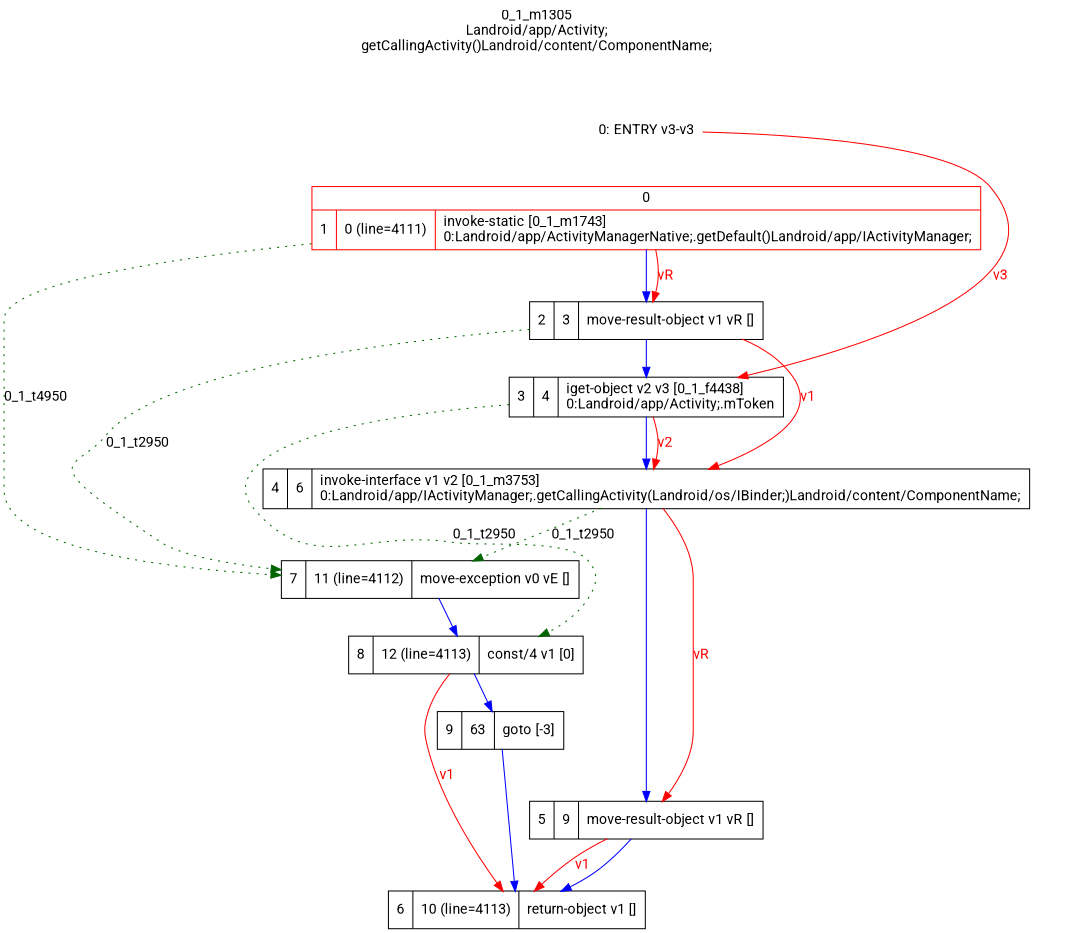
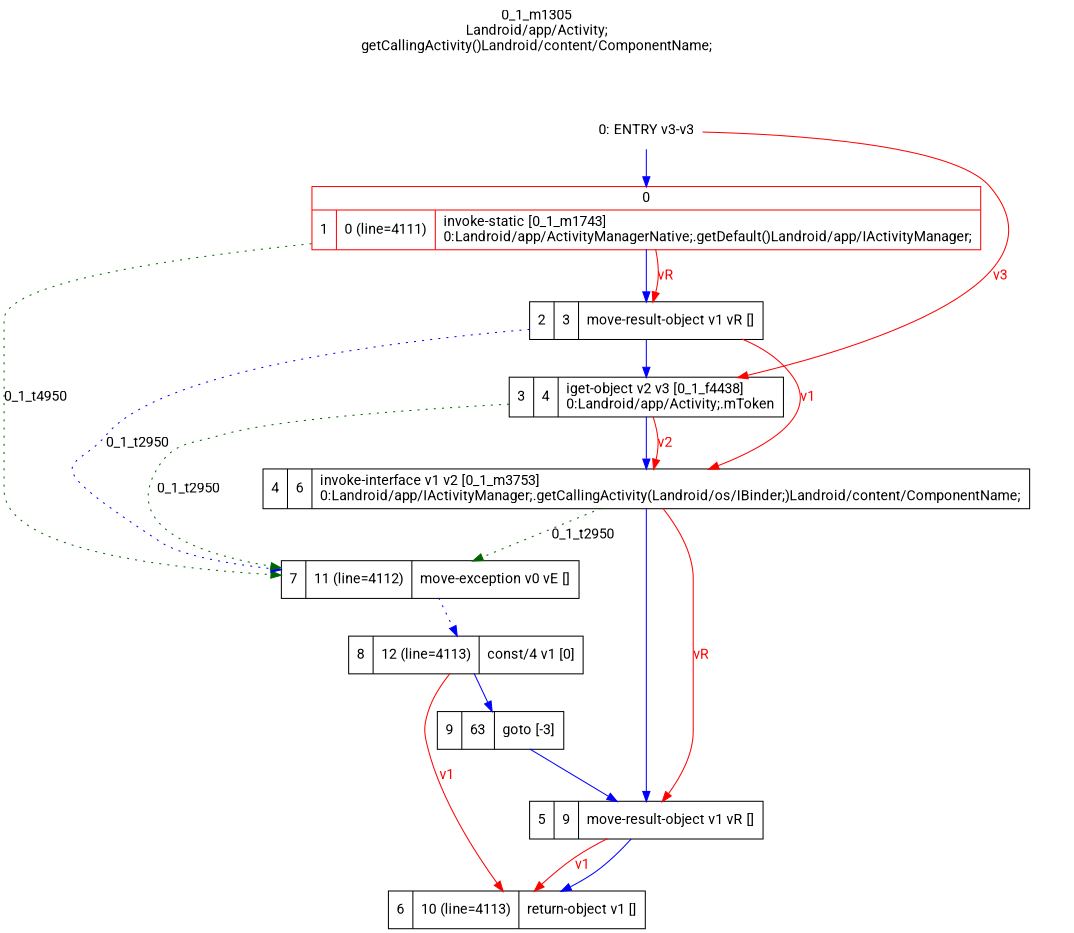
edge "0: ENTRY v3-v3" -> "0": added
edge "2" -> "7": color darkgreen -> blue
edge "3" -> "8": now "3" -> "7"
edge "7" -> "8": style solid -> dotted
edge "9" -> "6": now "9" -> "5"
